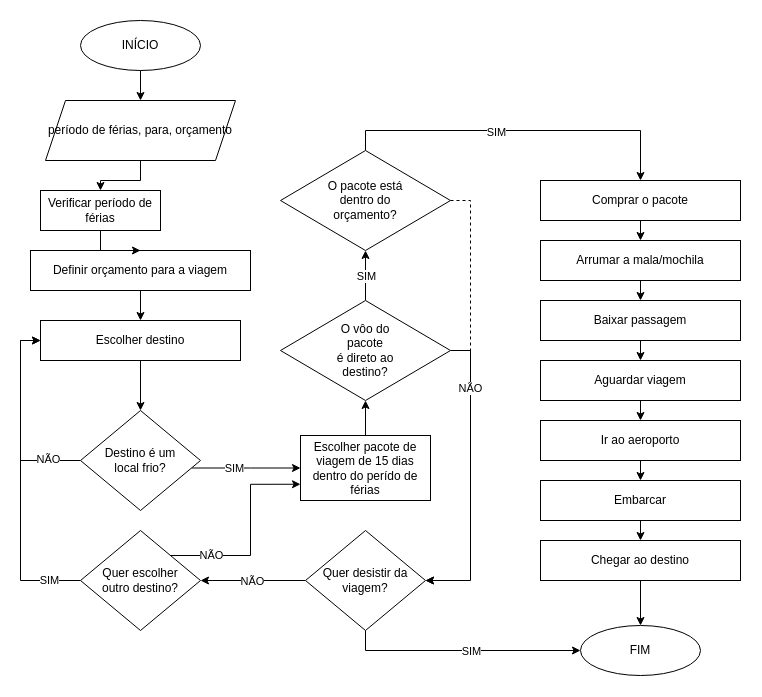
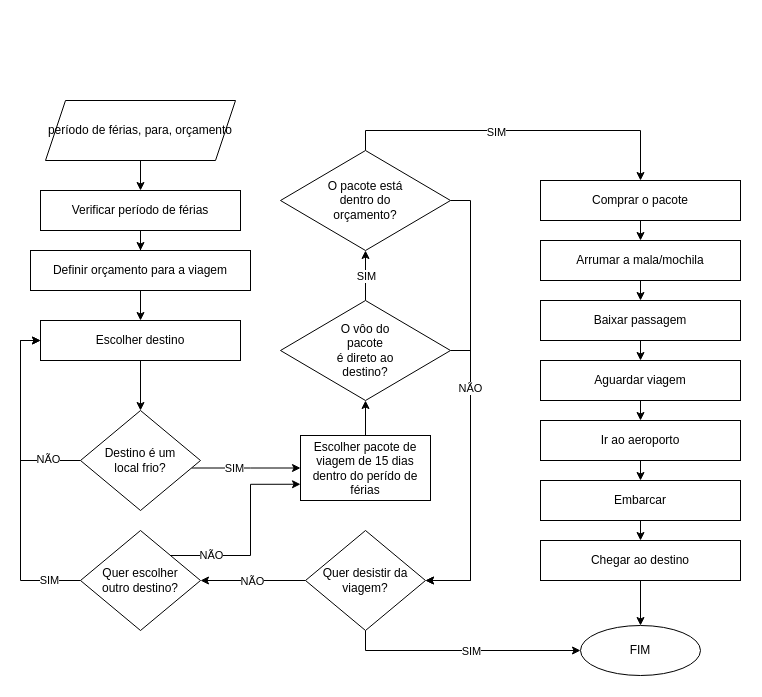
node "INÍCIO": removed
edge "INÍCIO" -> "período de férias, para, orçamento": removed
node "Verificar período de férias": size 120x40 -> 200x40
edge "O pacote está dentro do orçamento?" -> "Quer desistir da viagem?": style dashed -> solid
